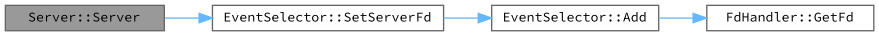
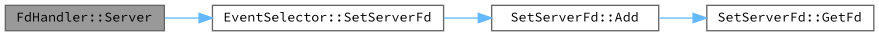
node "Server::Server": label "Server::Server" -> "FdHandler::Server"
node "EventSelector::Add": label "EventSelector::Add" -> "SetServerFd::Add"
node "FdHandler::GetFd": label "FdHandler::GetFd" -> "SetServerFd::GetFd"
